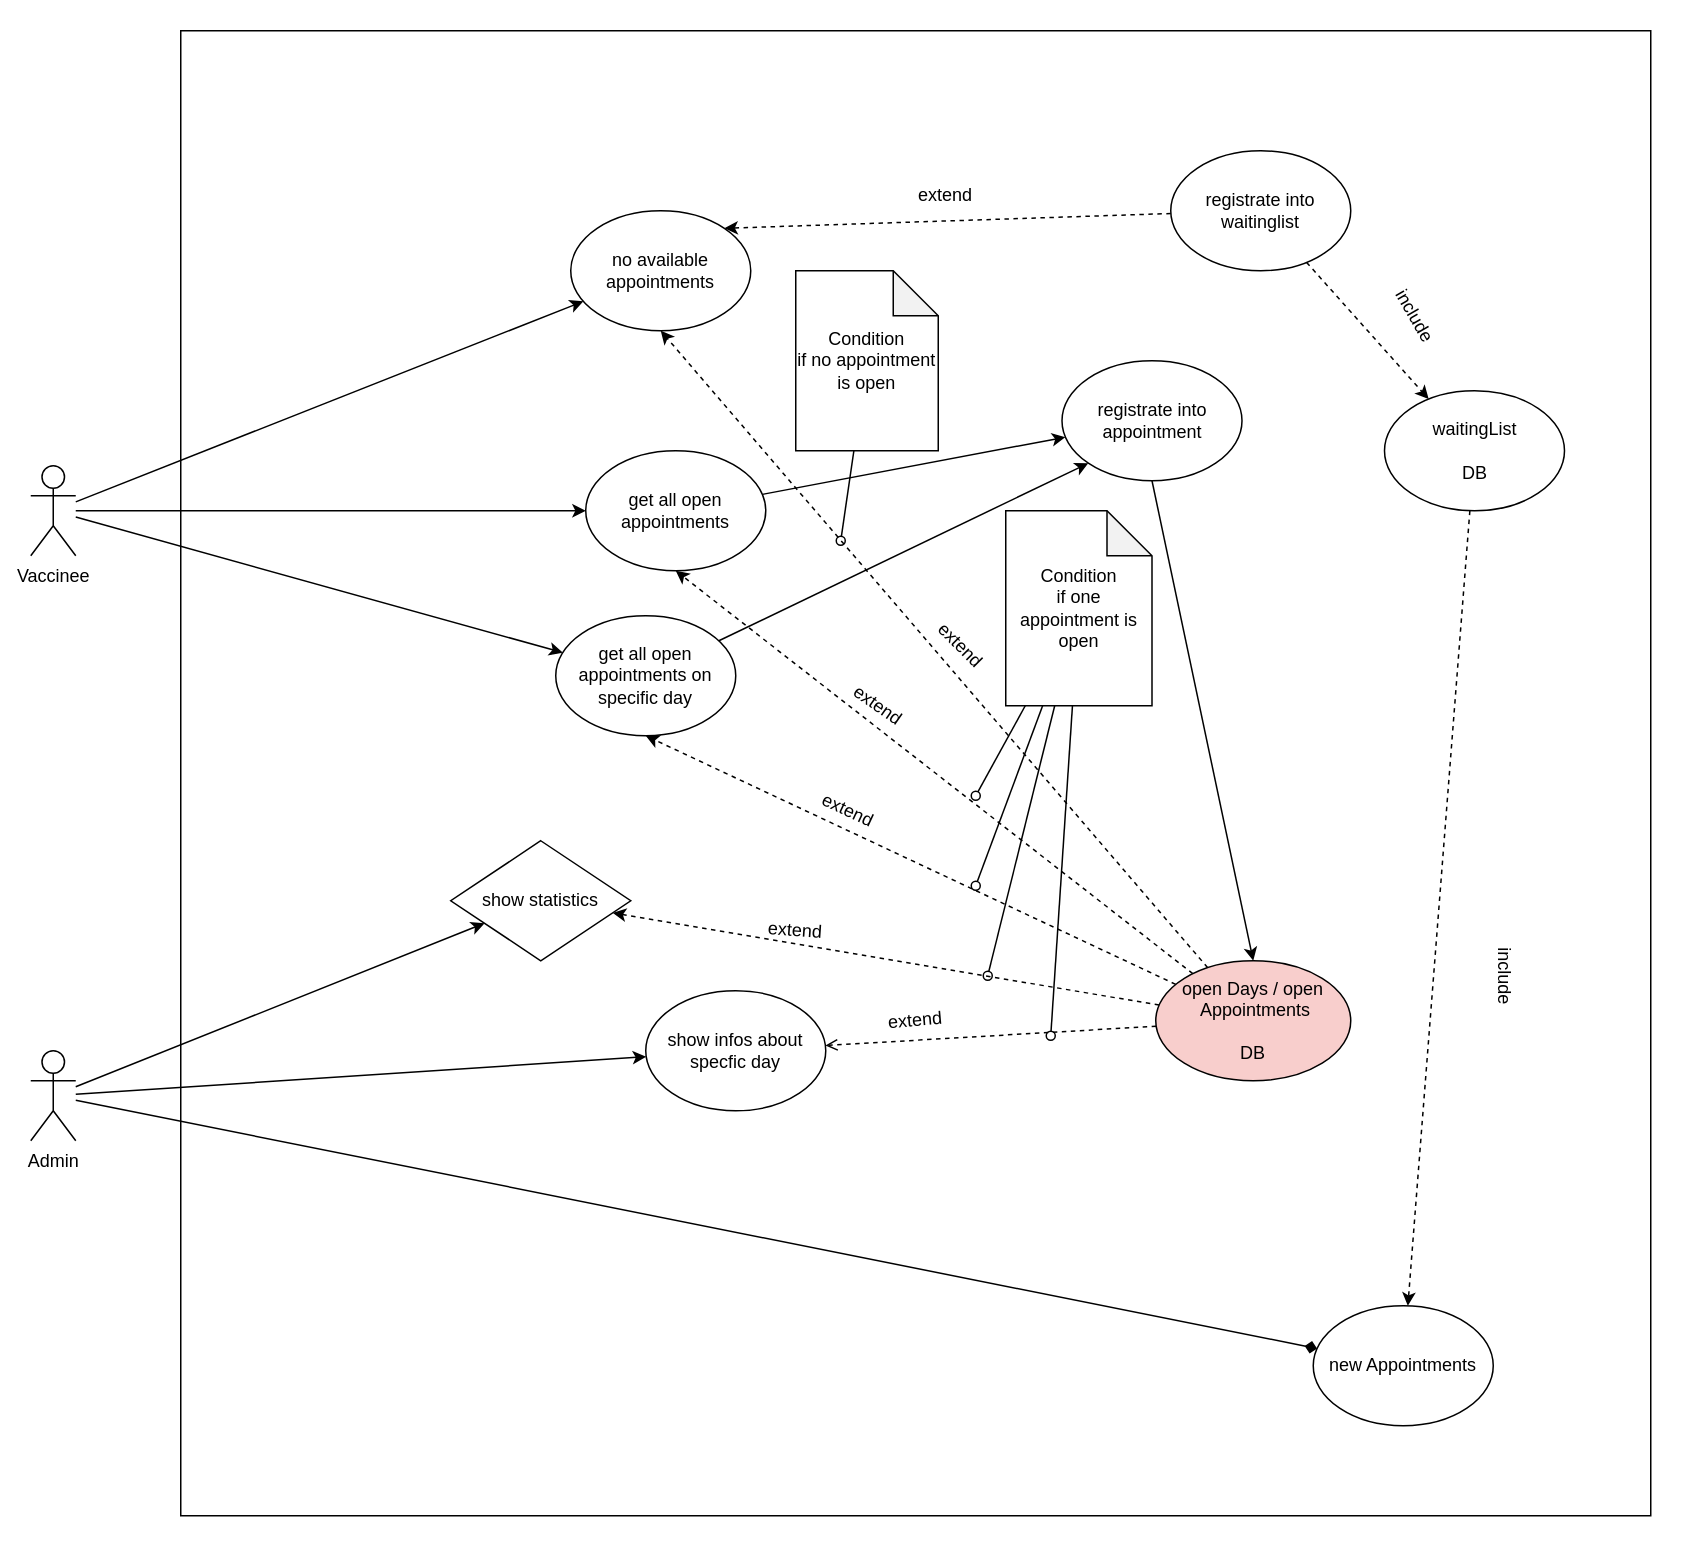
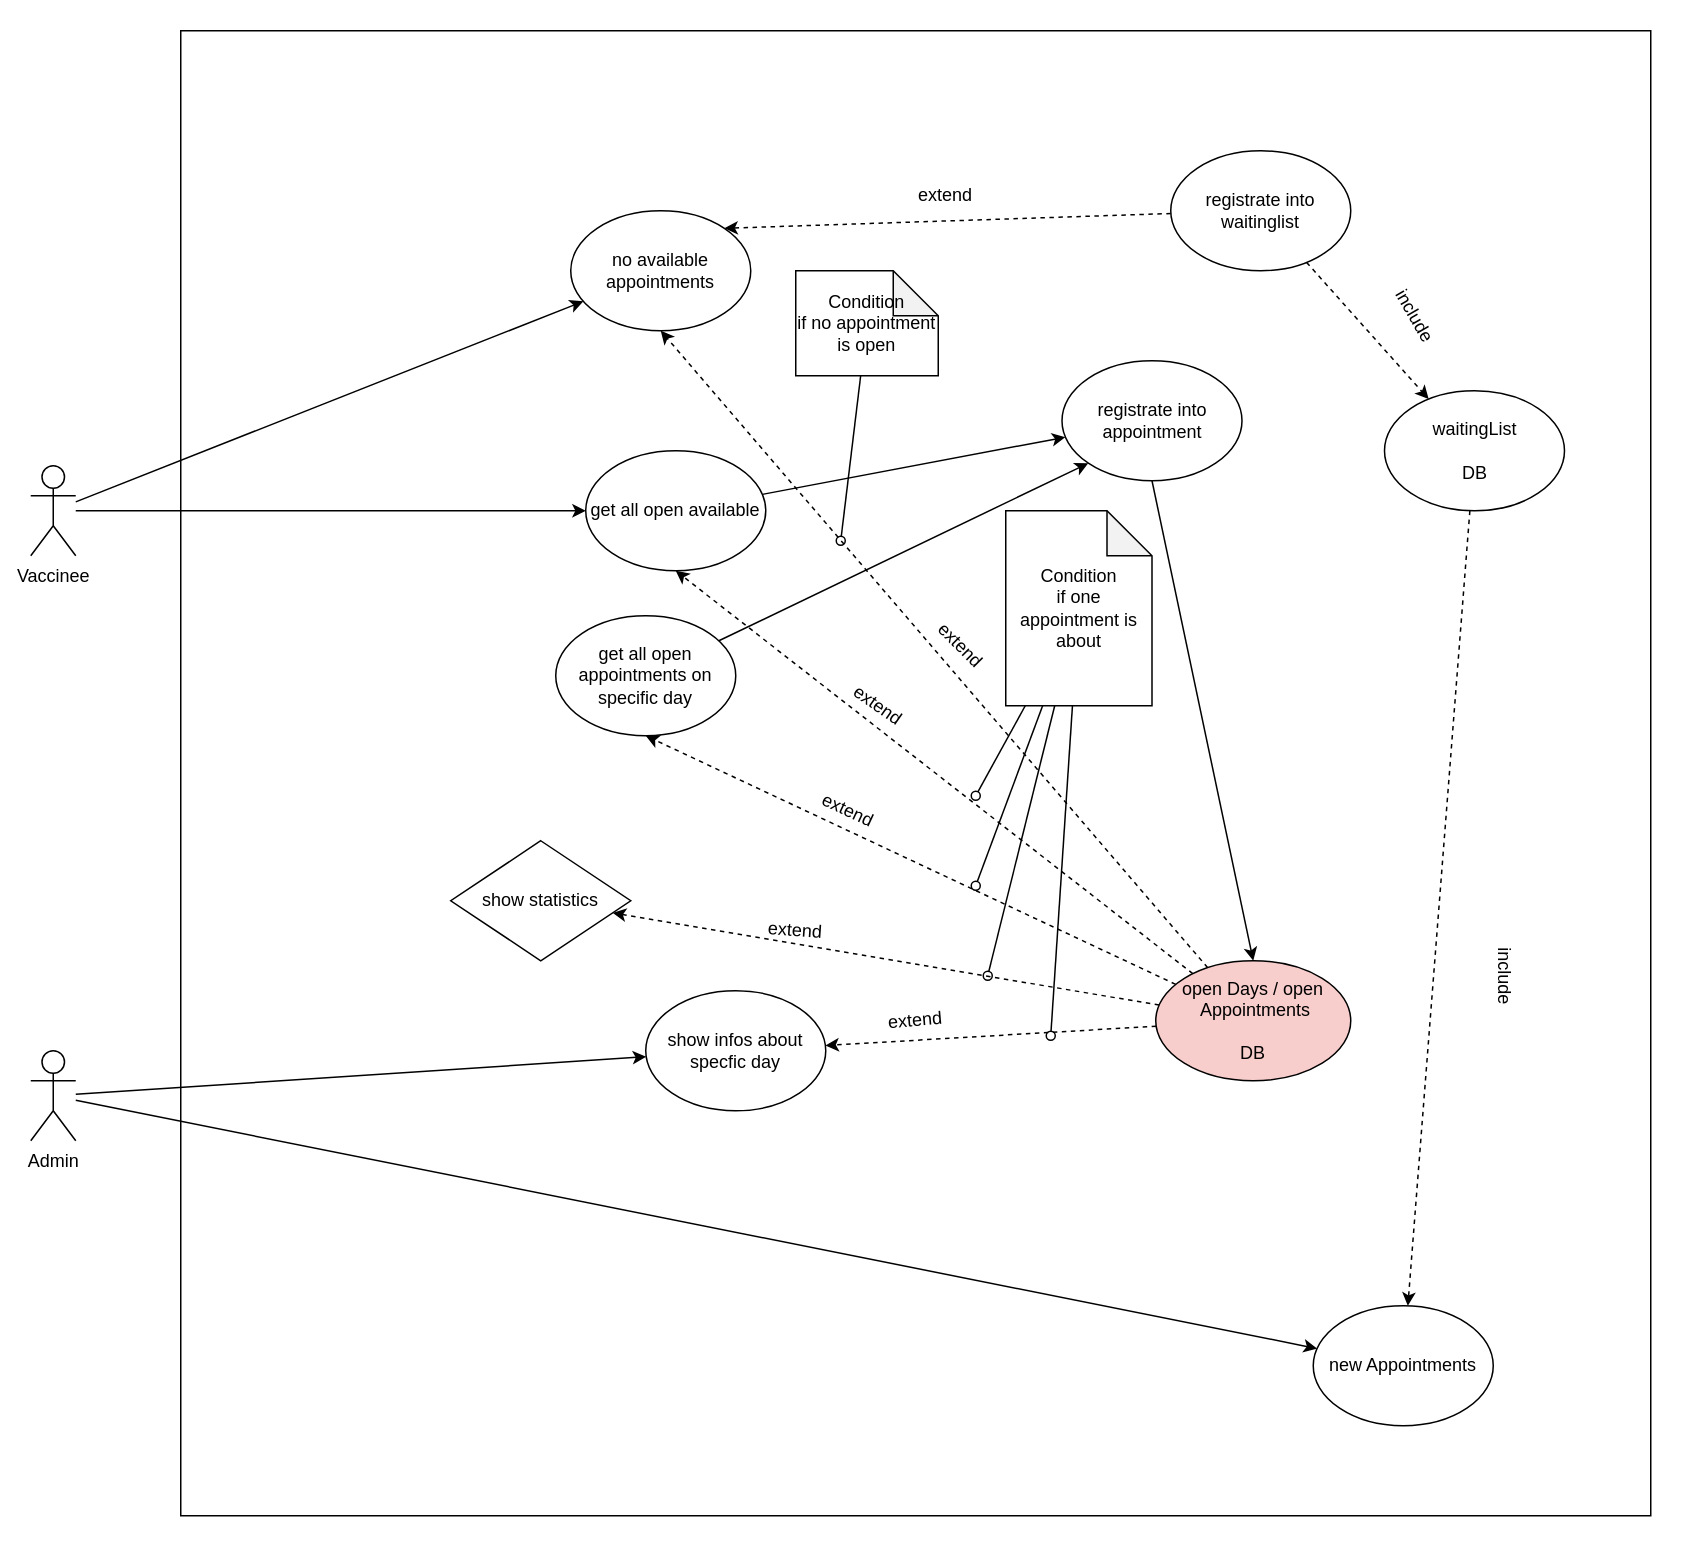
node "Condition if no appointment is open": size 143x180 -> 143x105
node "get all open appointments": label "get all open appointments" -> "get all open available"
edge "Vaccinee" -> "get all open appointments on specific day": removed
node "Condition if one appointment is open": label "Condition if one appointment is open" -> "Condition if one appointment is about"
edge "Admin" -> "show statistics": removed
edge "open Days / open Appointments DB" -> "show infos about specfic day": arrowhead open -> classic
edge "Admin" -> "new Appointments": arrowhead diamond -> classic
